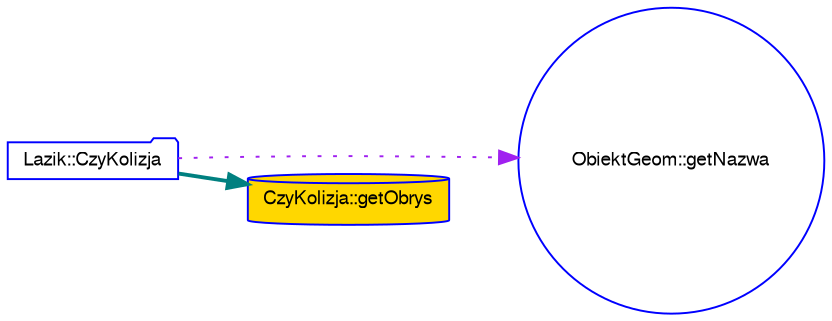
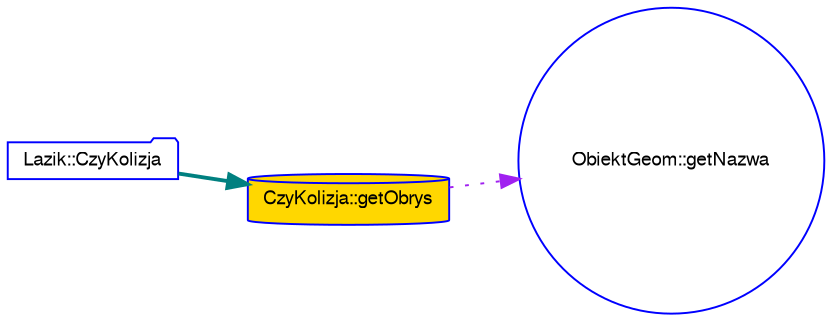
edge "Lazik::CzyKolizja" -> "ObiektGeom::getNazwa": now "CzyKolizja::getObrys" -> "ObiektGeom::getNazwa"
